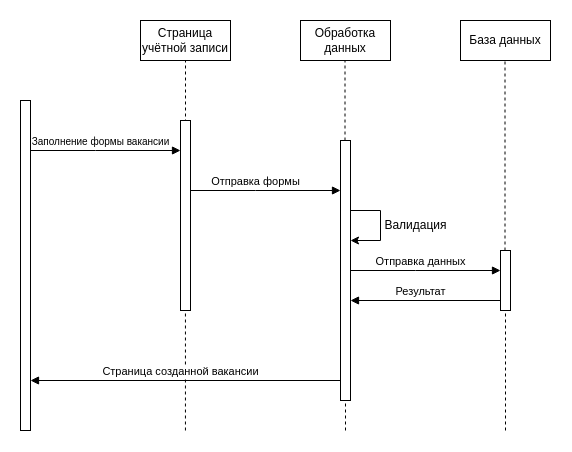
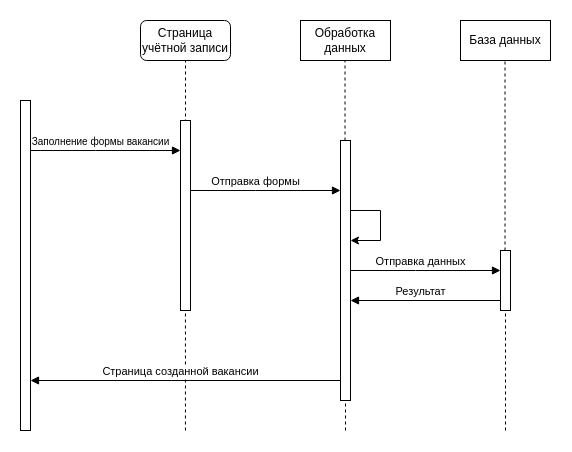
node "Страница учётной записи": shape rectangle -> rounded rectangle
node "Валидация": removed
